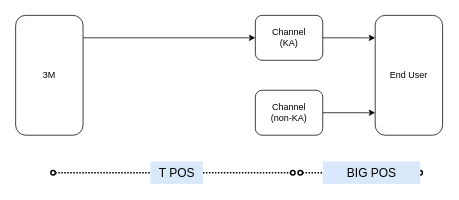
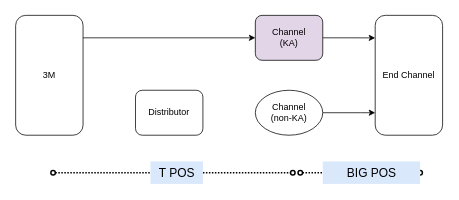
node "Channel (KA)": fillcolor #ffffff -> #e1d5e7
node "End User": label "End User" -> "End Channel"
node "Distributor": added
node "Channel (non-KA)": shape rounded rectangle -> ellipse
